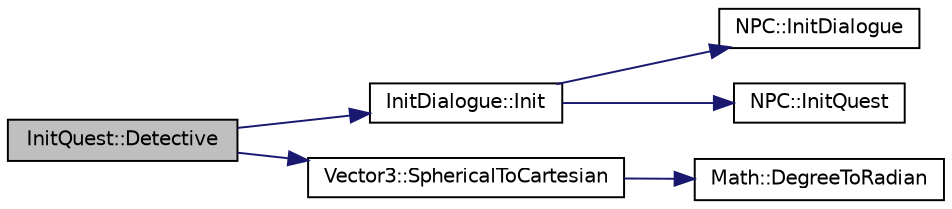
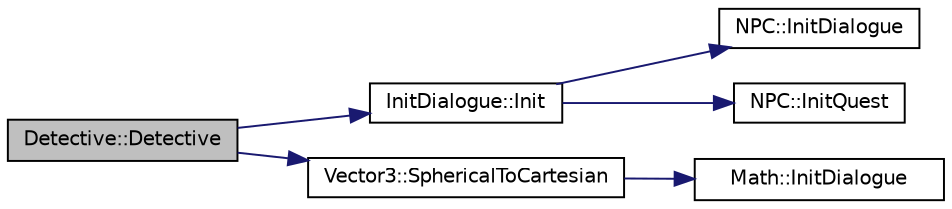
node "InitQuest::Detective": label "InitQuest::Detective" -> "Detective::Detective"
node "Math::DegreeToRadian": label "Math::DegreeToRadian" -> "Math::InitDialogue"
